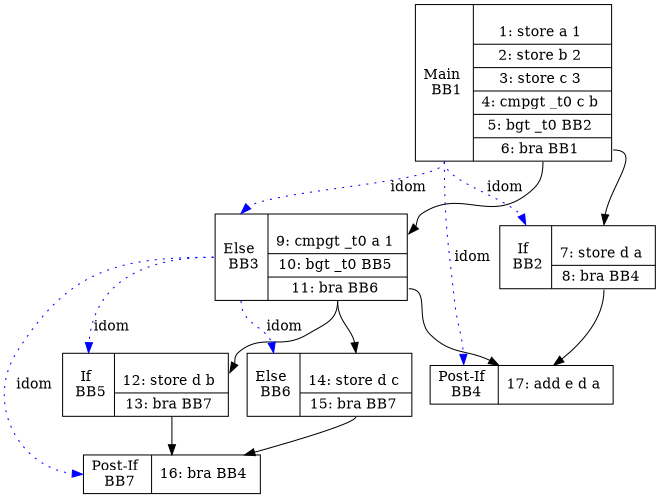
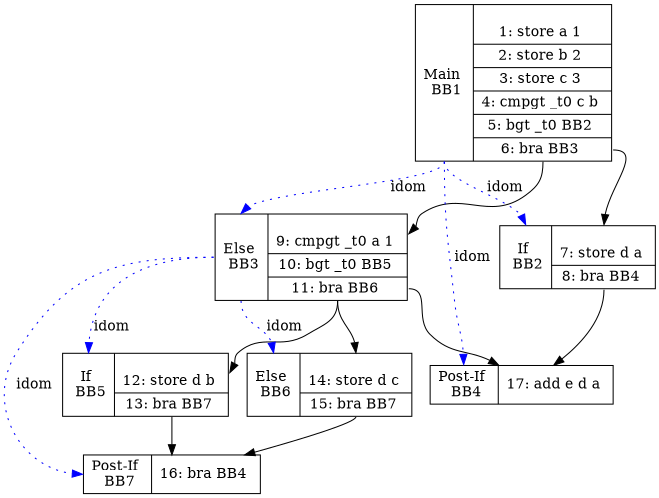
node "Main": text "6: bra BB1" -> "6: bra BB3"
